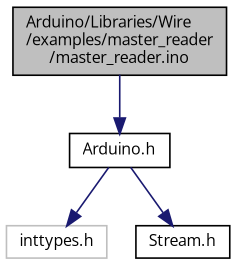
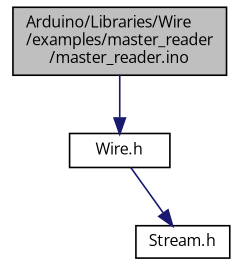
node "Arduino.h": label "Arduino.h" -> "Wire.h"
node "inttypes.h": removed
